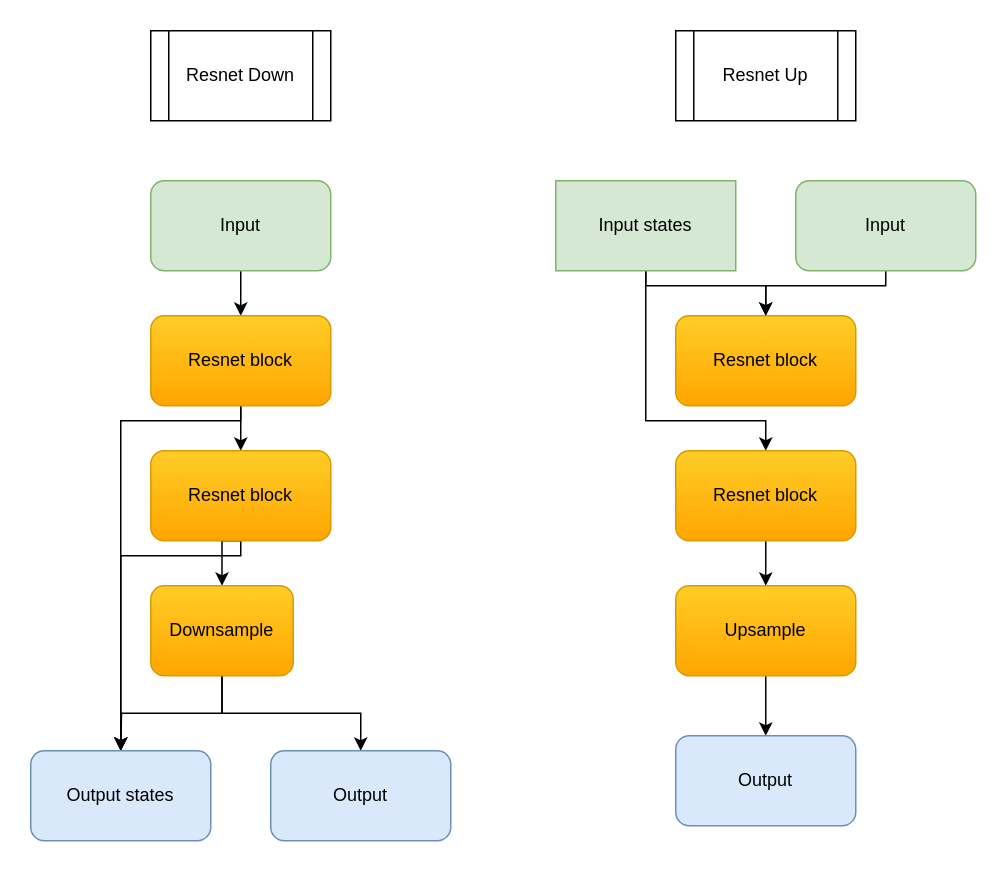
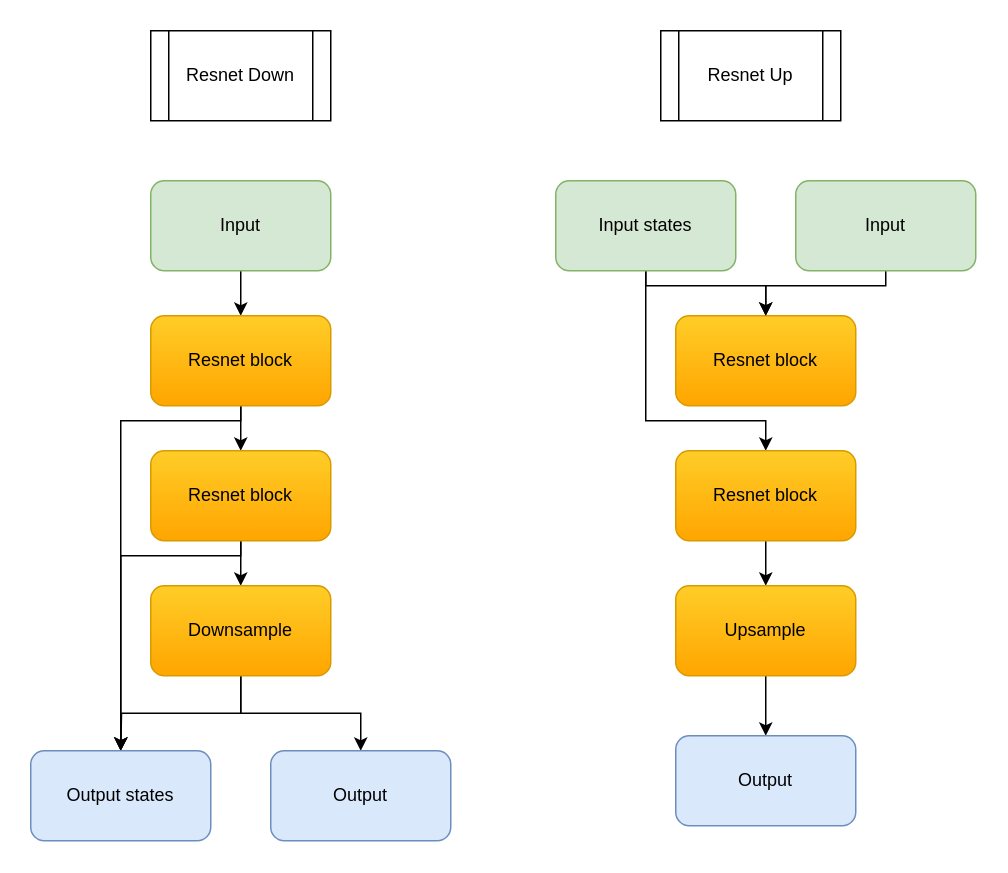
node "Resnet Up": moved (766, 76) -> (751, 76)
node "Input states": shape rectangle -> rounded rectangle
node "Downsample": size 143x90 -> 180x90
